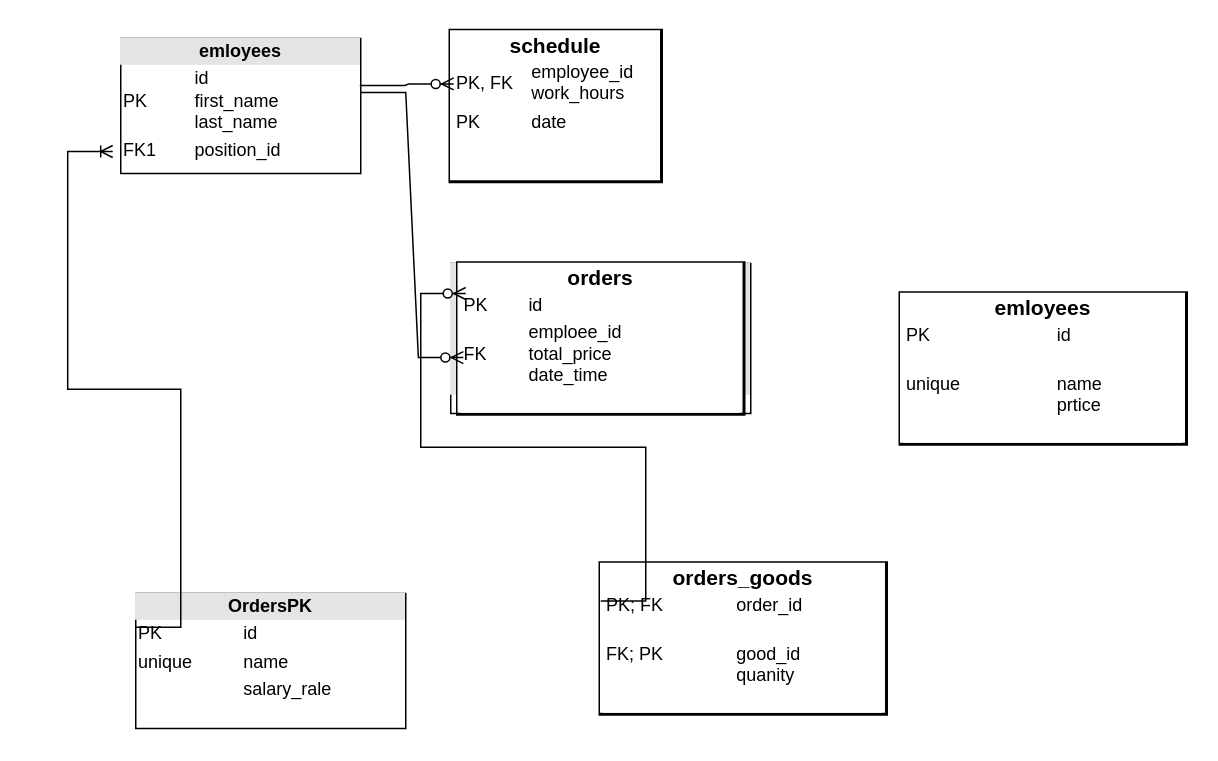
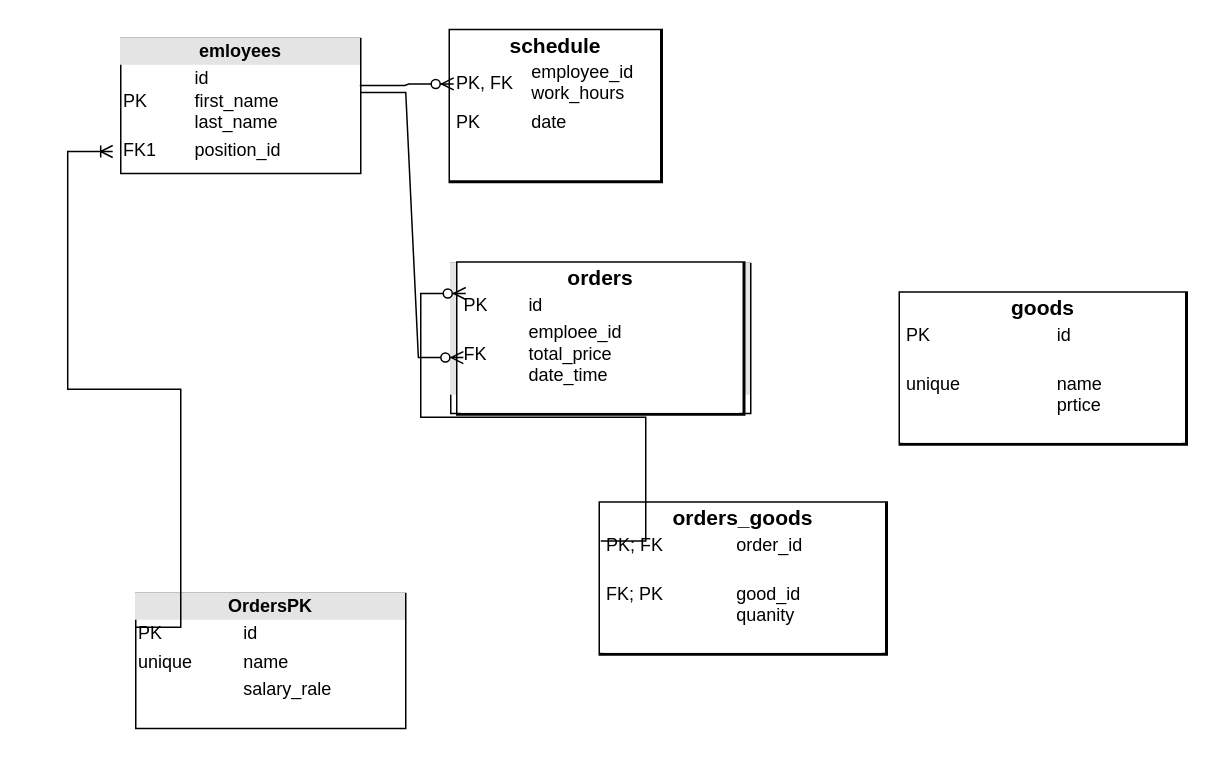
node "emloyeesPK id unique name prtice": label "emloyeesPK id unique name prtice" -> "goodsPK id unique name prtice"
node "orders_goodsPK; FK order_id FK; PK good_id quanity": moved (743, 638) -> (743, 578)
